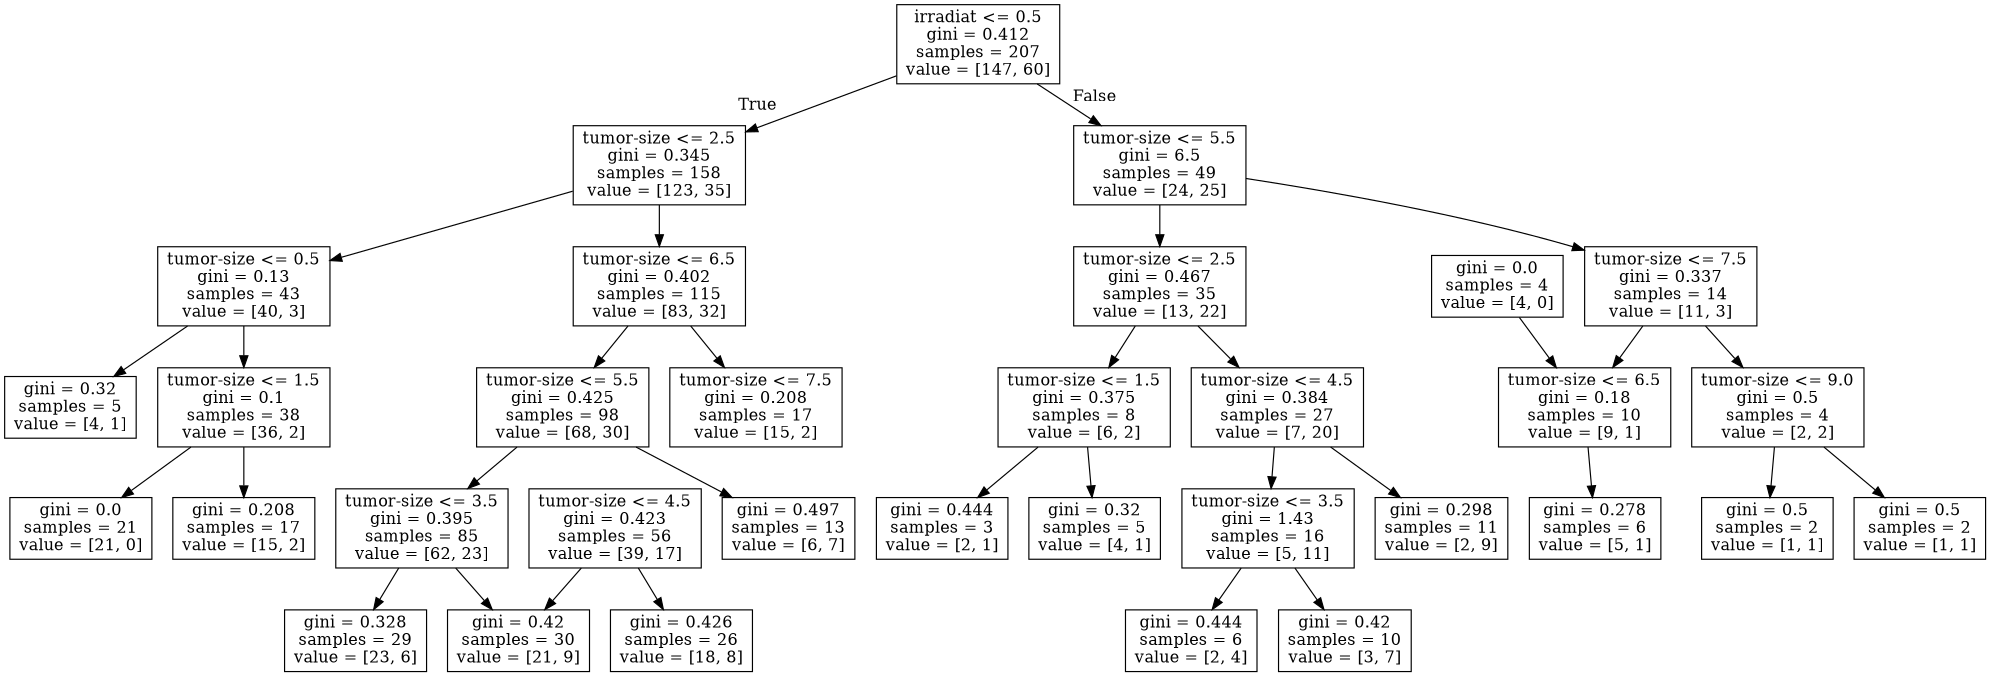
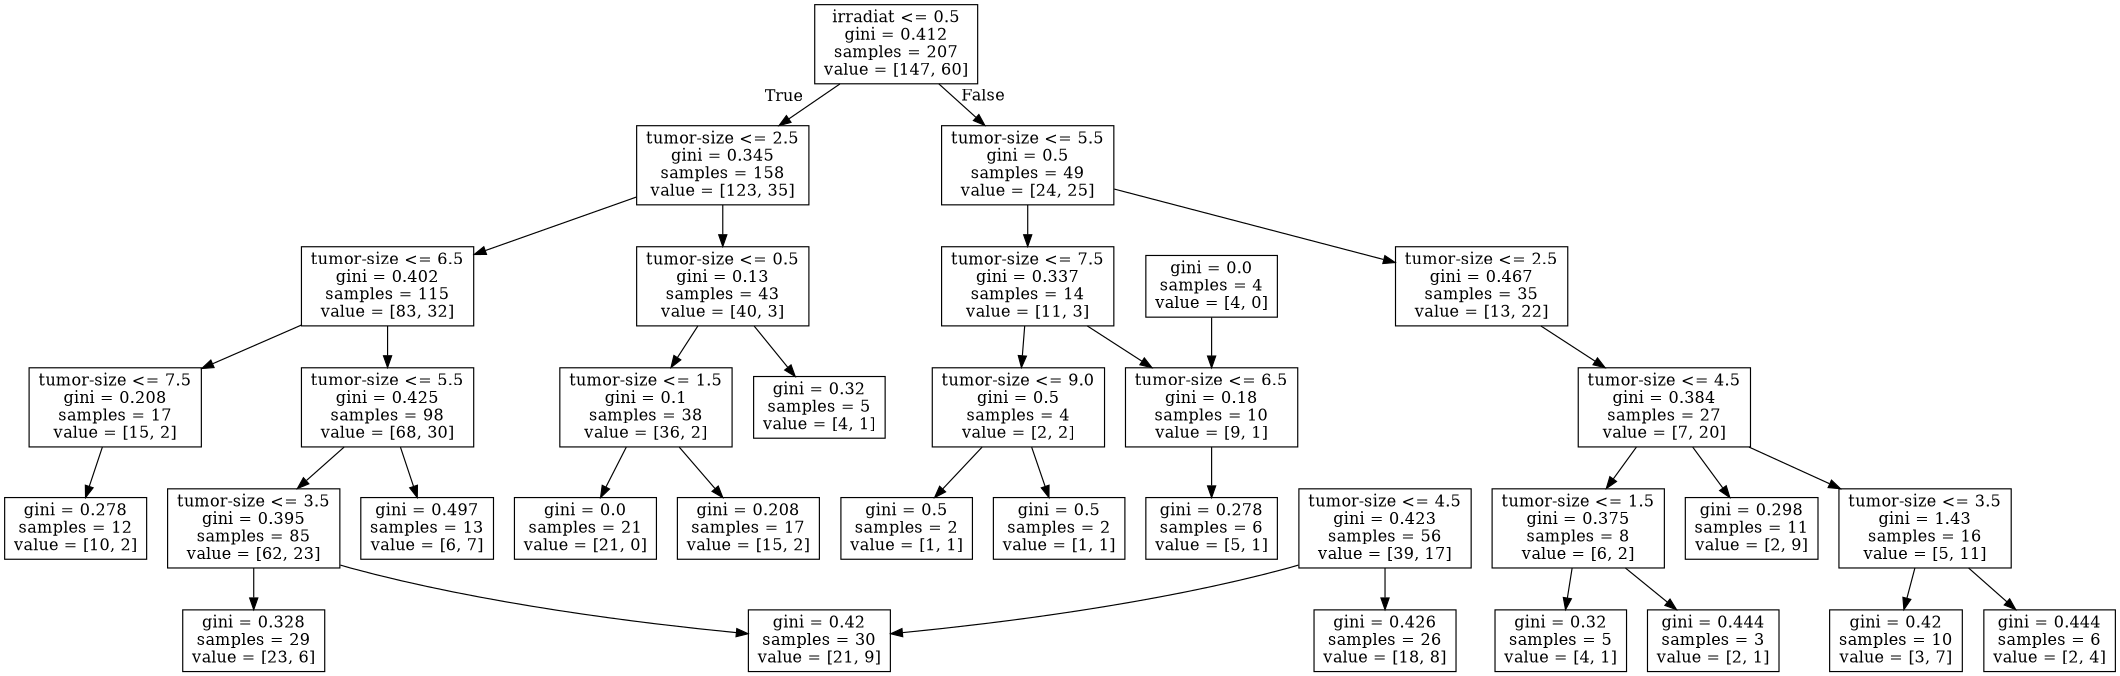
node "tumor-size <= 5.5 gini = 6.5 samples = 49 value = [24, 25]": label "tumor-size <= 5.5 gini = 6.5 samples = 49 value = [24, 25]" -> "tumor-size <= 5.5 gini = 0.5 samples = 49 value = [24, 25]"
edge "tumor-size <= 2.5 gini = 0.467 samples = 35 value = [13, 22]" -> "tumor-size <= 1.5 gini = 0.375 samples = 8 value = [6, 2]": now "tumor-size <= 4.5 gini = 0.384 samples = 27 value = [7, 20]" -> "tumor-size <= 1.5 gini = 0.375 samples = 8 value = [6, 2]"
node "gini = 0.278 samples = 12 value = [10, 2]": added
